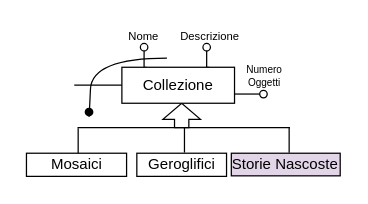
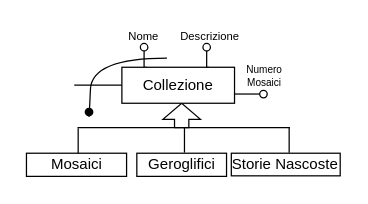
node "Numero Oggetti": label "Numero Oggetti" -> "Numero Mosaici"
node "Storie Nascoste": fillcolor #e1d5e7 -> #ffffff
